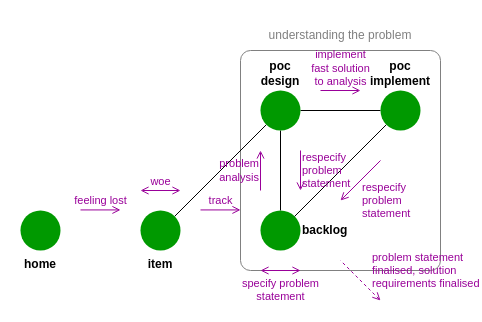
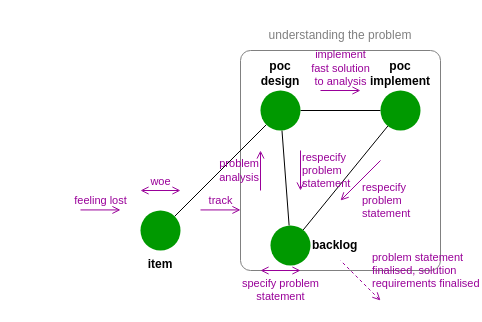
node "home": removed
node "backlog": moved (281, 231) -> (291, 246)
